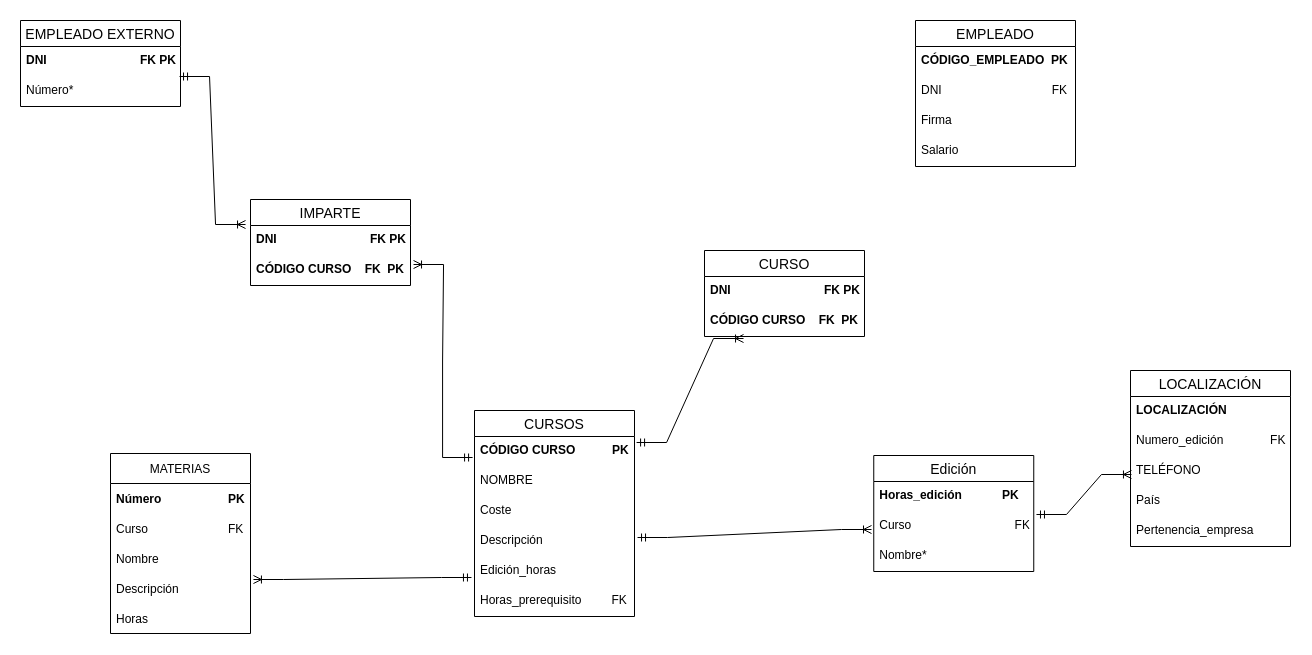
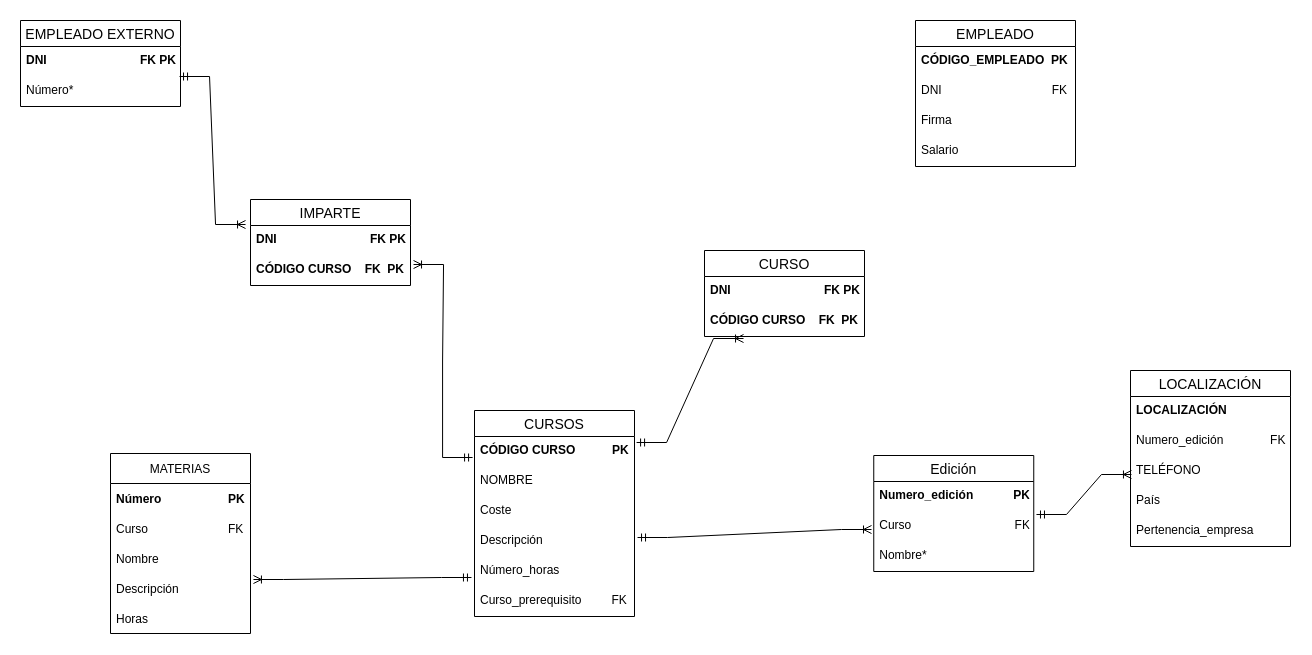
node "Horas_edición PK": label "Horas_edición PK" -> "Numero_edición PK"
node "Edición_horas": label "Edición_horas" -> "Número_horas"
node "Horas_prerequisito FK": label "Horas_prerequisito FK" -> "Curso_prerequisito FK"
